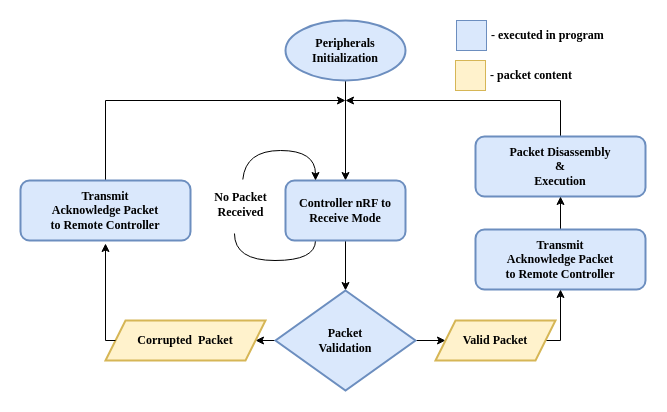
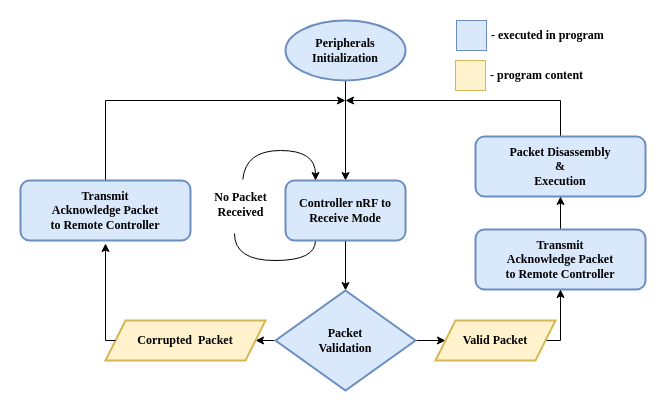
node "- packet content": label "- packet content" -> "- program content"
